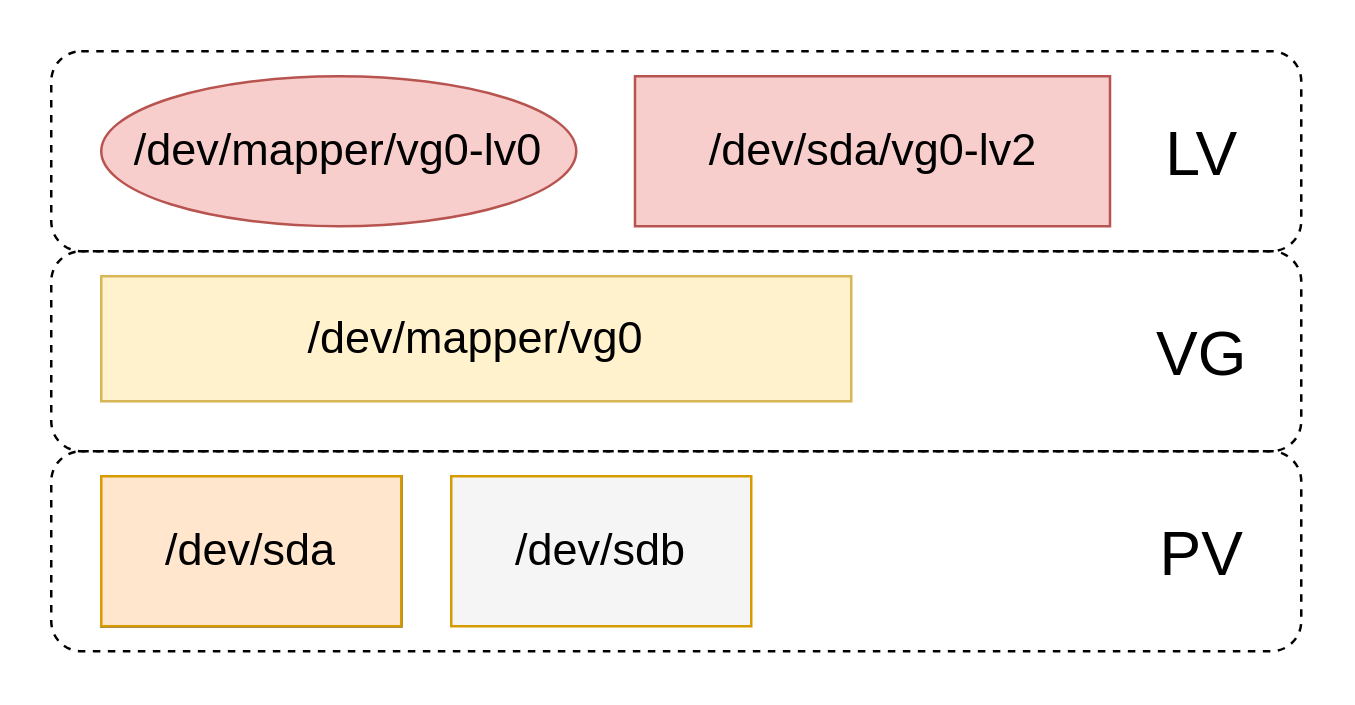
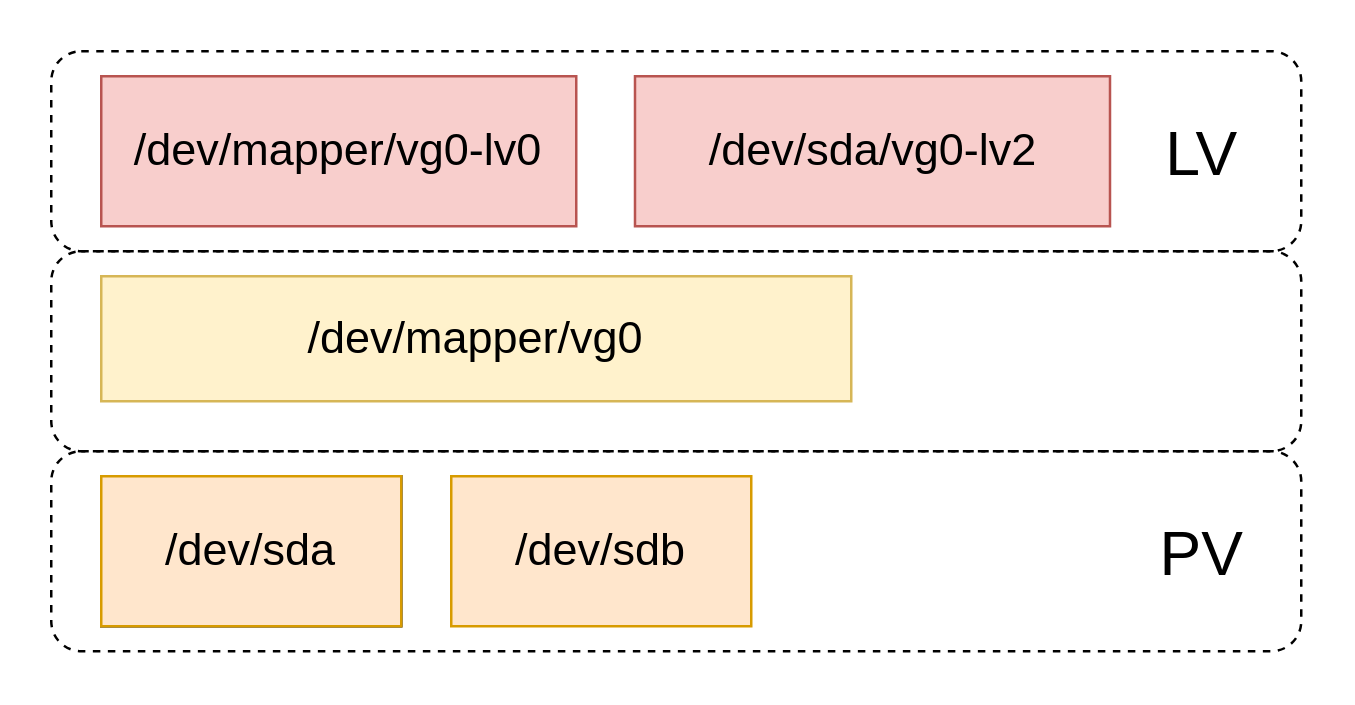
node "/dev/mapper/vg0-lv0": shape ellipse -> rectangle
node "VG": removed
node "/dev/sdb": fillcolor #f5f5f5 -> #ffe6cc
